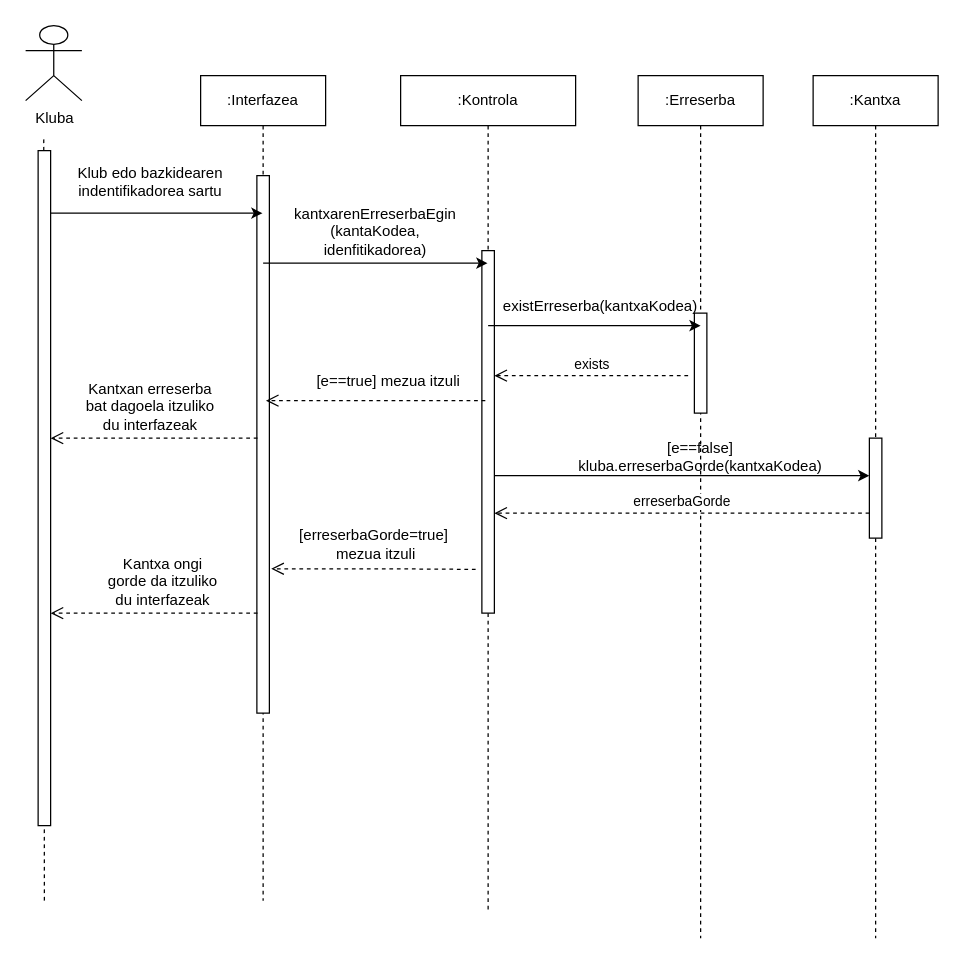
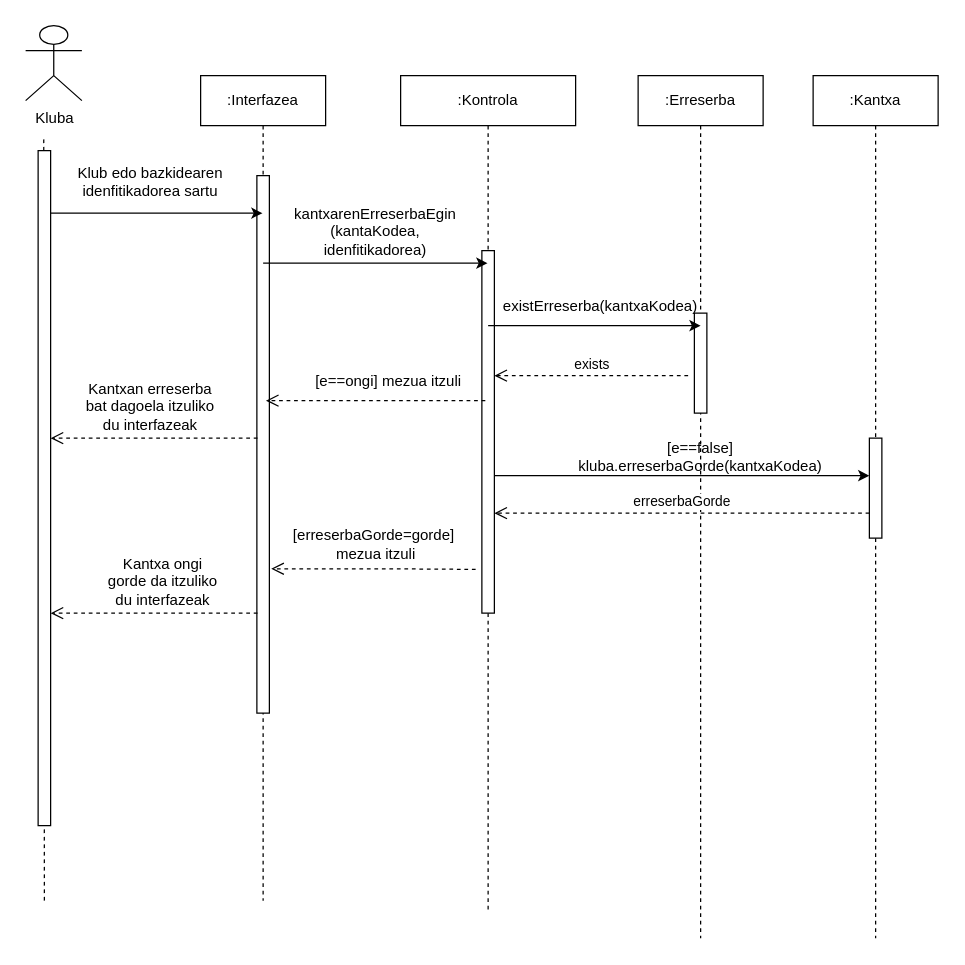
node "Klub edo bazkidearen indentifikadorea sartu": label "Klub edo bazkidearen indentifikadorea sartu" -> "Klub edo bazkidearen idenfitikadorea sartu"
node "[e==true] mezua itzuli": label "[e==true] mezua itzuli" -> "[e==ongi] mezua itzuli"
node "[erreserbaGorde=true] mezua itzuli": label "[erreserbaGorde=true] mezua itzuli" -> "[erreserbaGorde=gorde] mezua itzuli"
